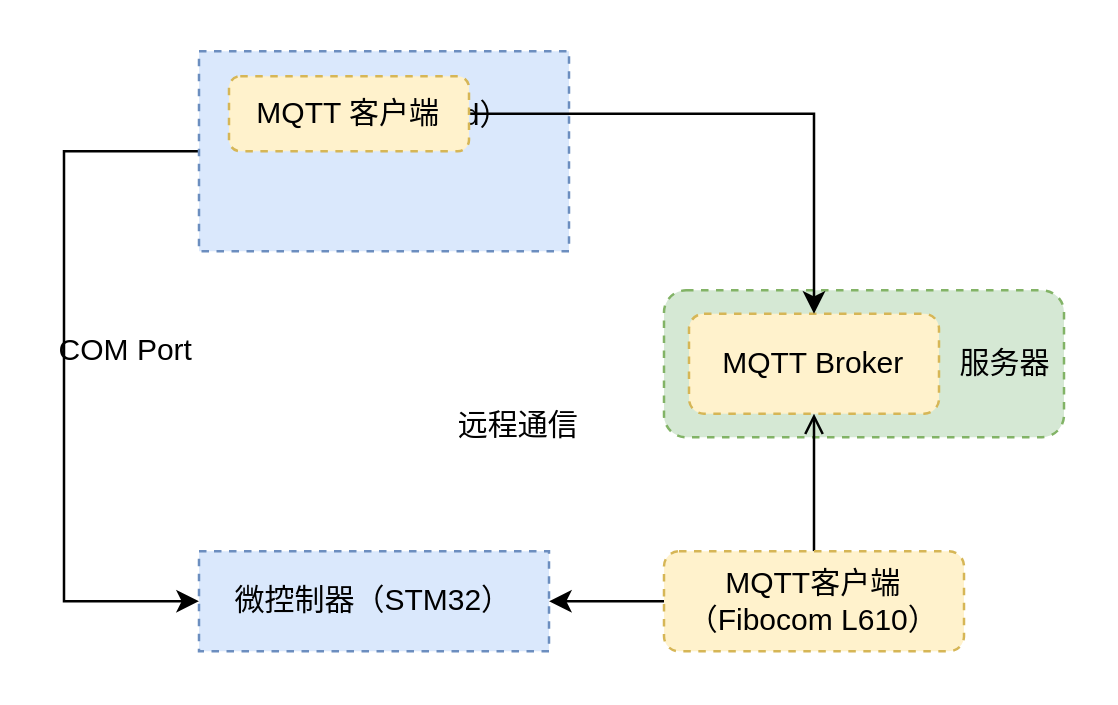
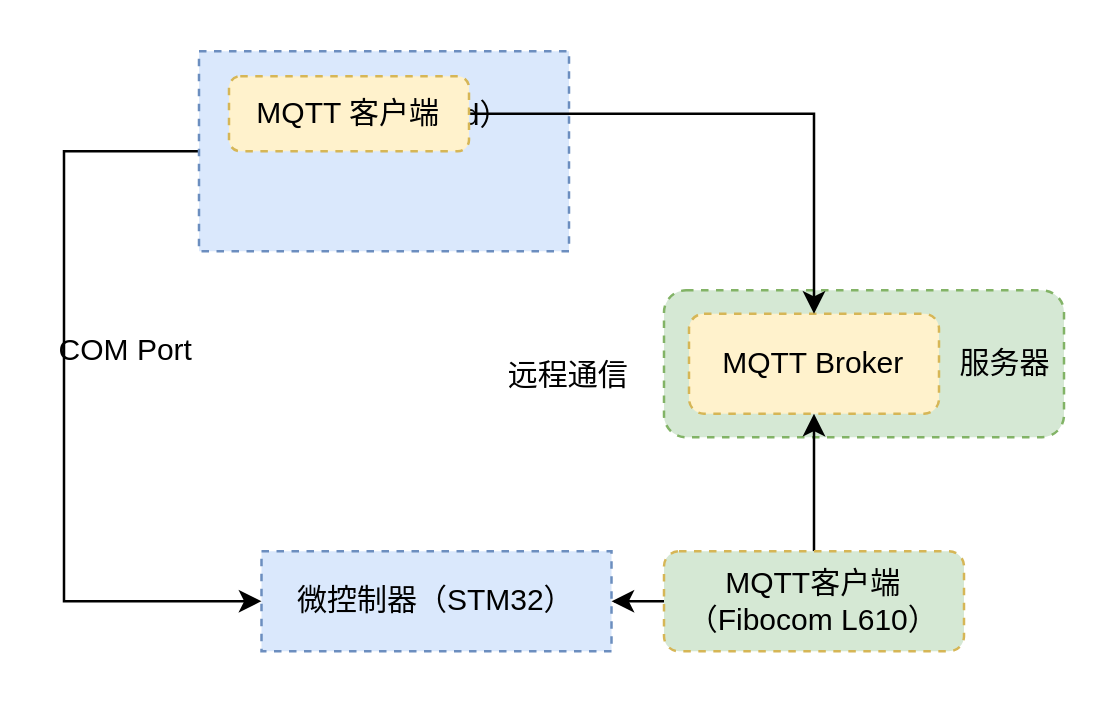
node "远程通信": moved (519, 426) -> (569, 376)
edge "MQTT客户端 （Fibocom L610）" -> "MQTT Broker": arrowhead open -> classic
node "微控制器（STM32）": moved (374, 601) -> (436, 601)
node "MQTT客户端 （Fibocom L610）": fillcolor #fff2cc -> #d5e8d4
